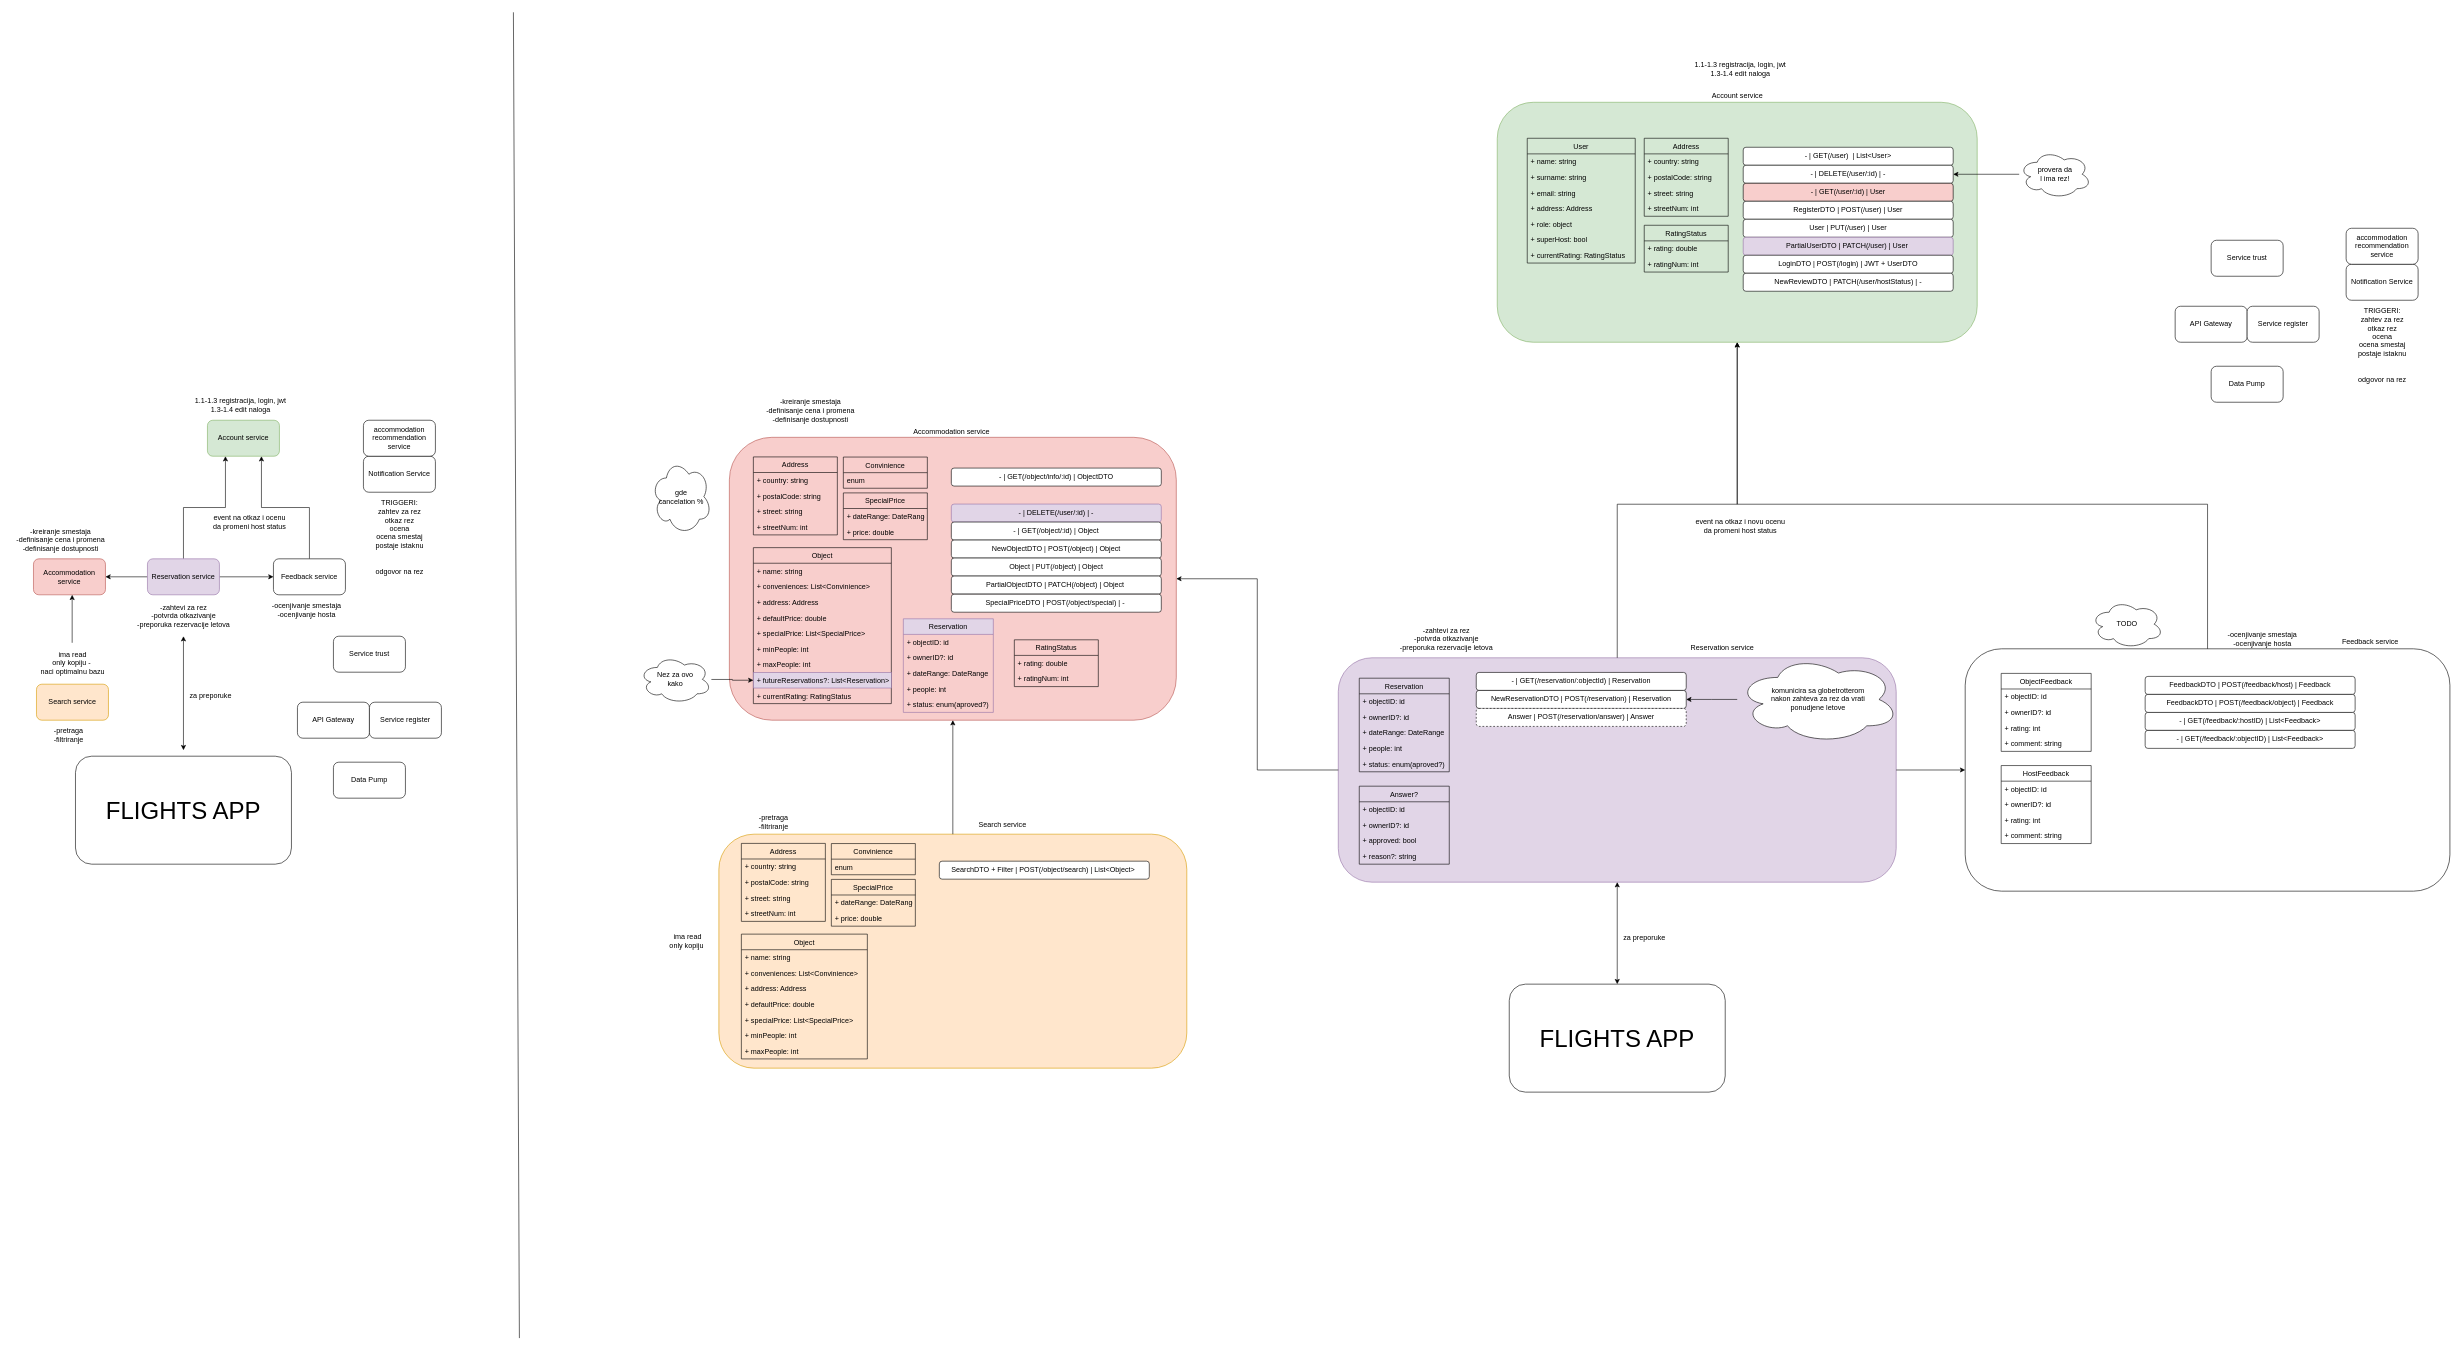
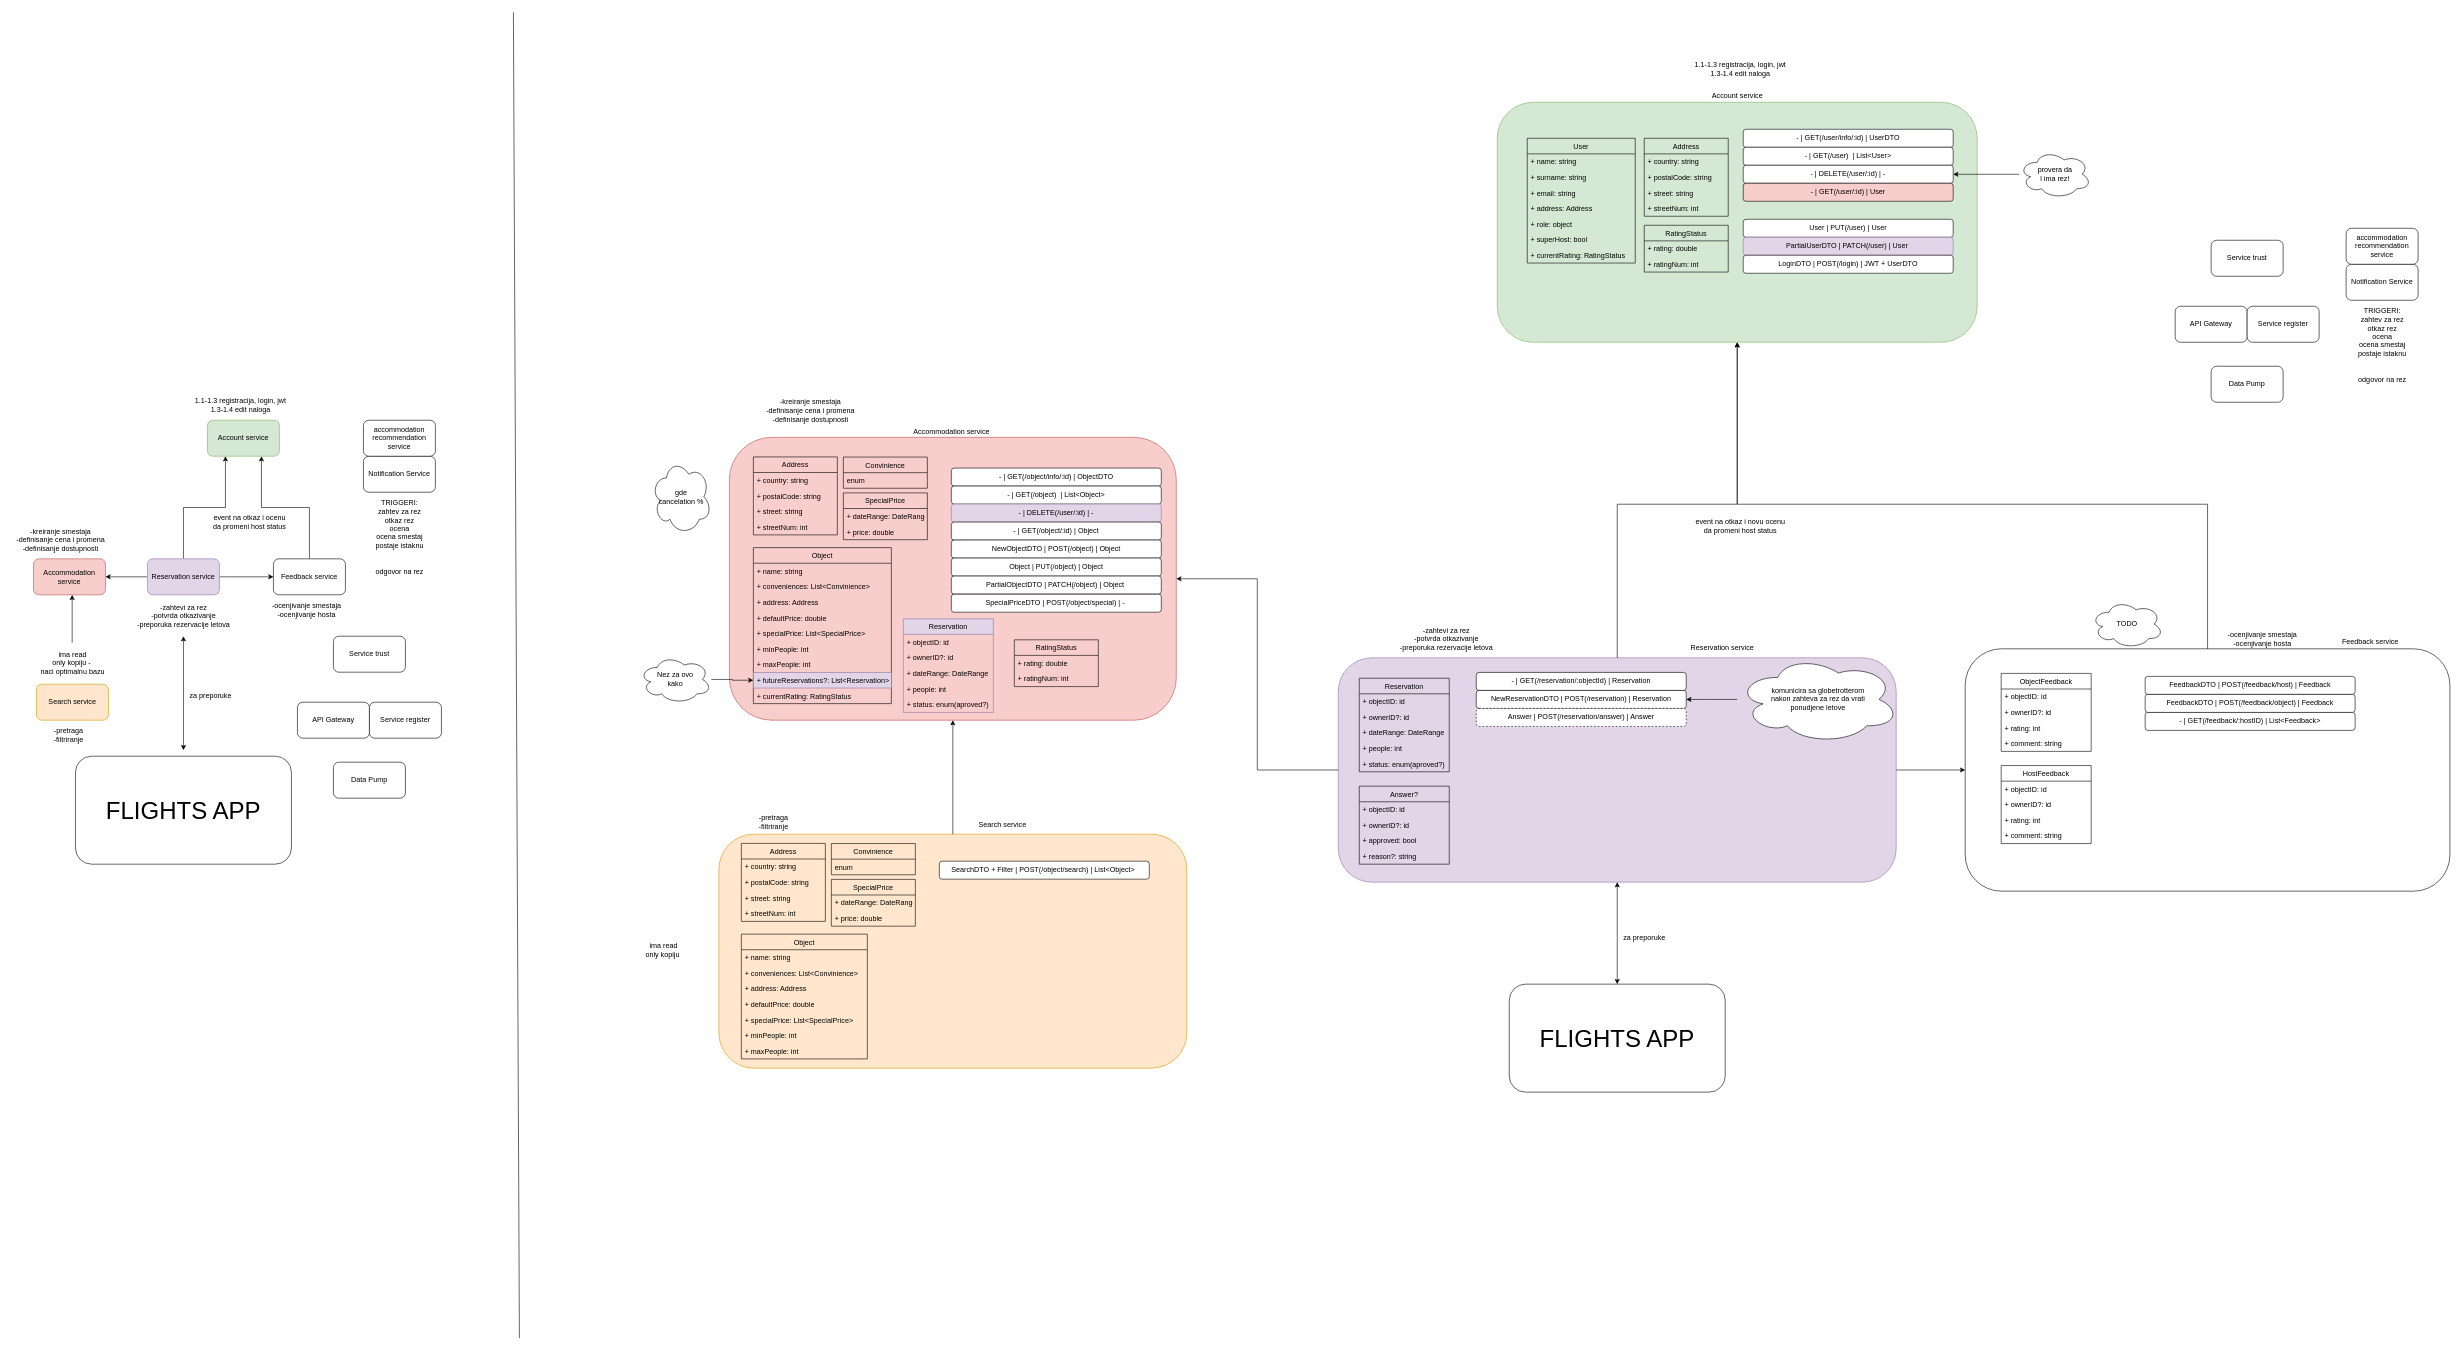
node "- | GET(/user/info/:id) | UserDTO": added
node "RegisterDTO | POST(/user) | User": removed
node "NewReviewDTO | PATCH(/user/hostStatus) | -": removed
node "- | GET(/object) | List<Object>": added
node "- | GET(/feedback/:objectID) | List<Feedback>": removed
node "ima read only kopiju": moved (687, 941) -> (663, 950)
